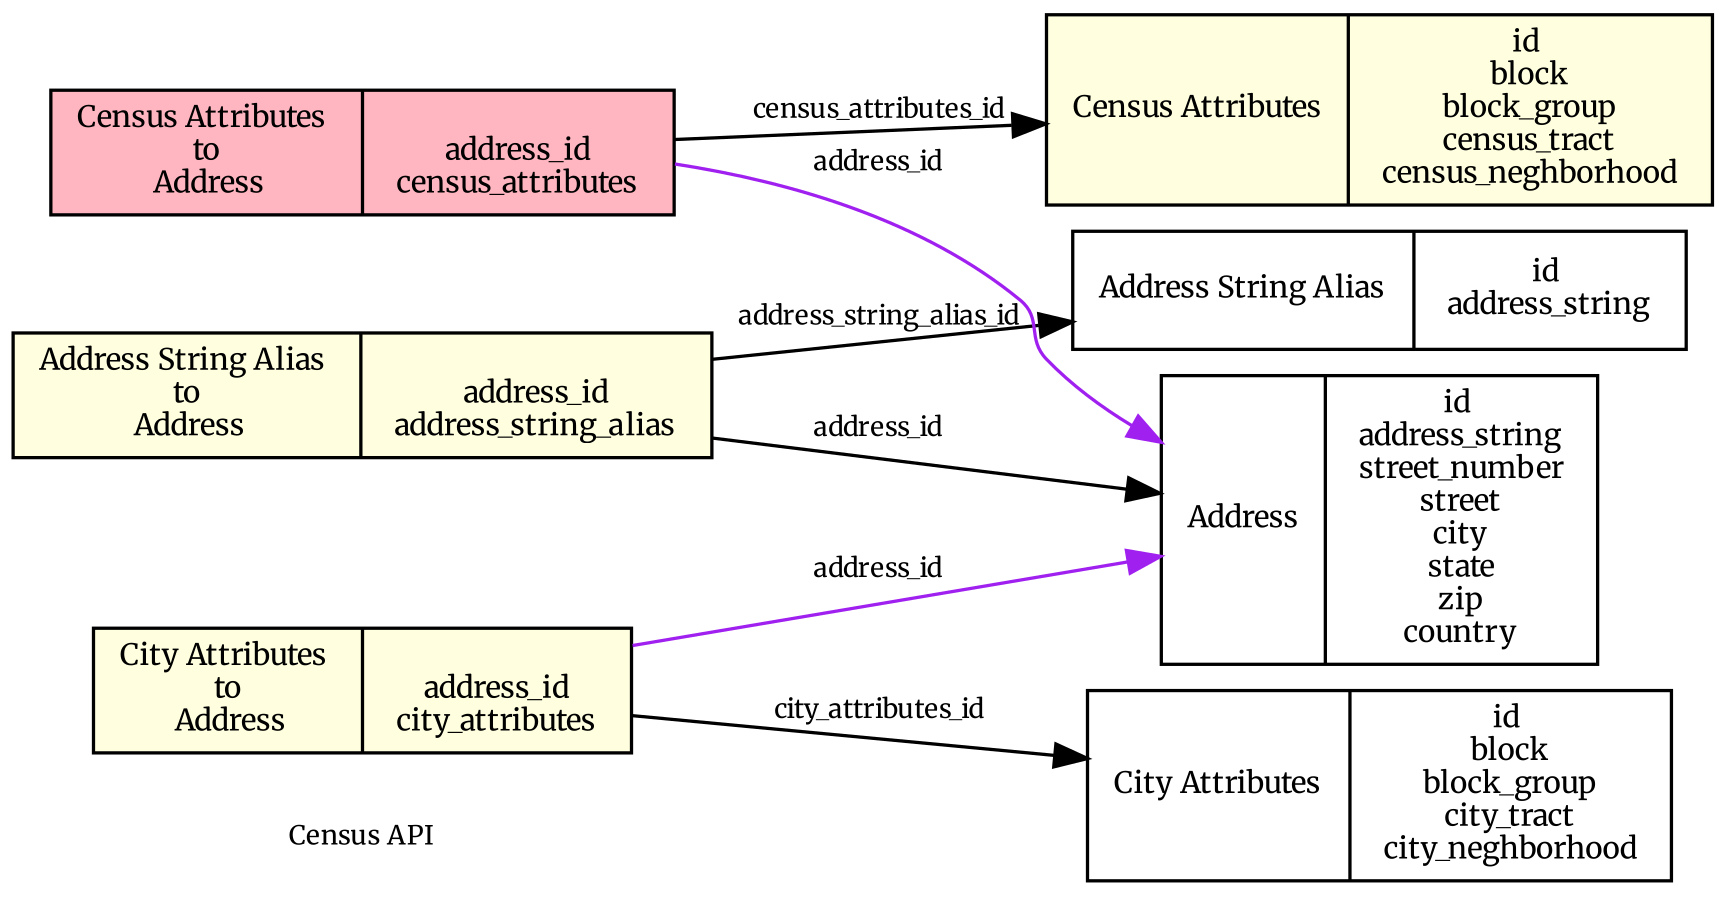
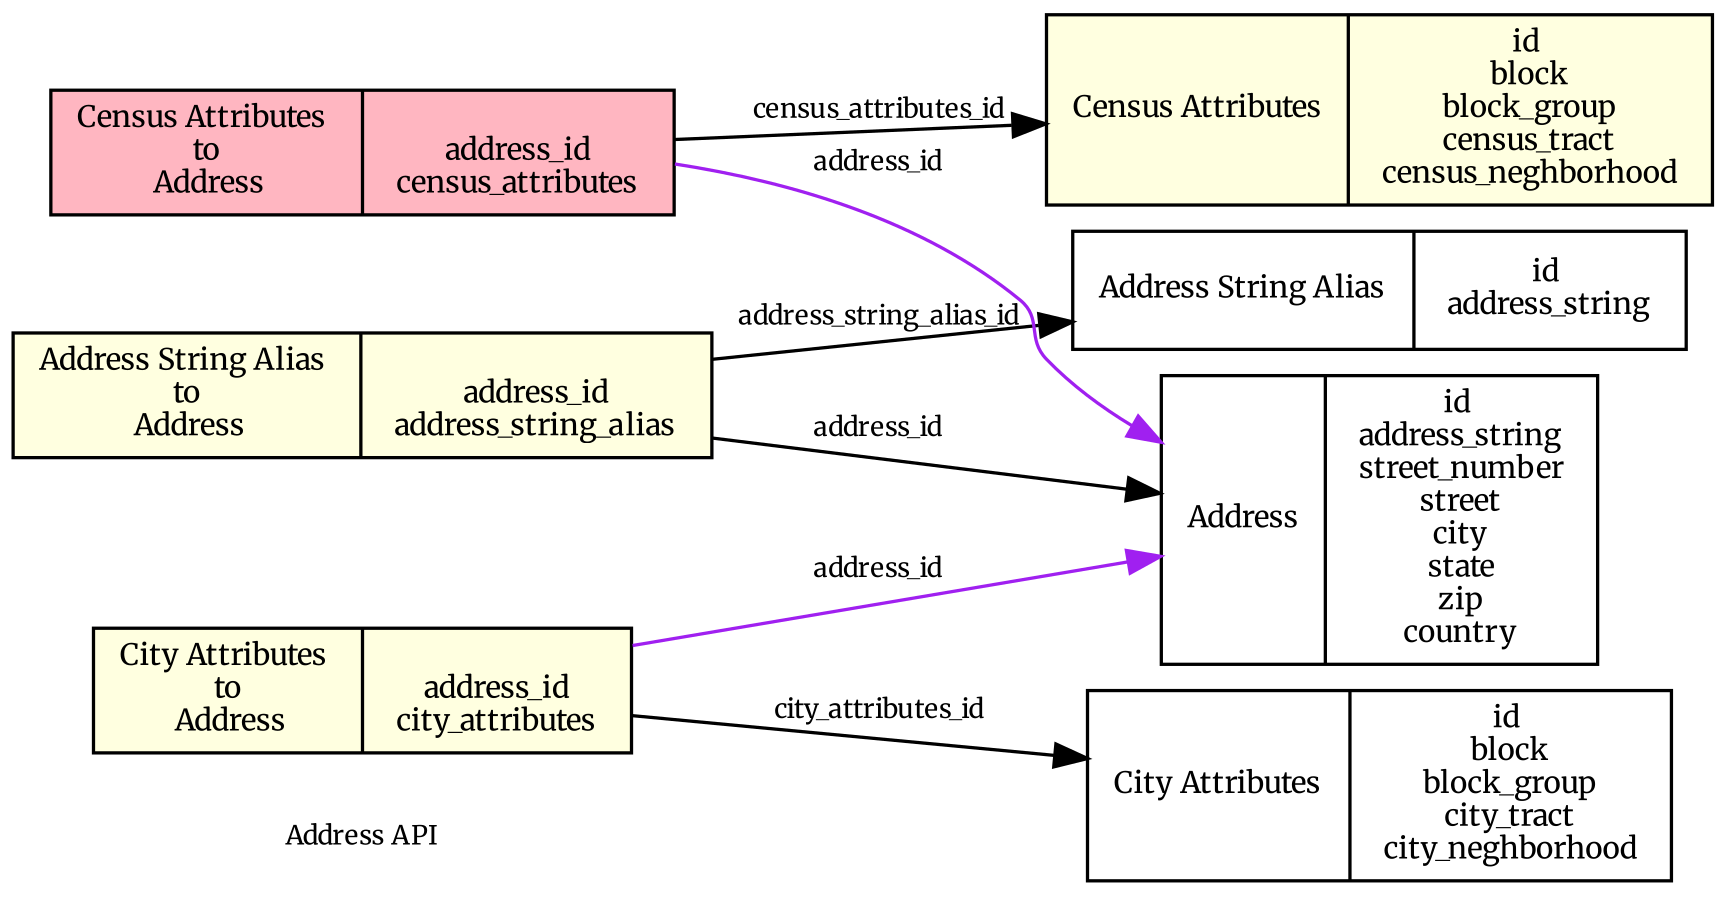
node "Census API": label "Census API" -> "Address API"
